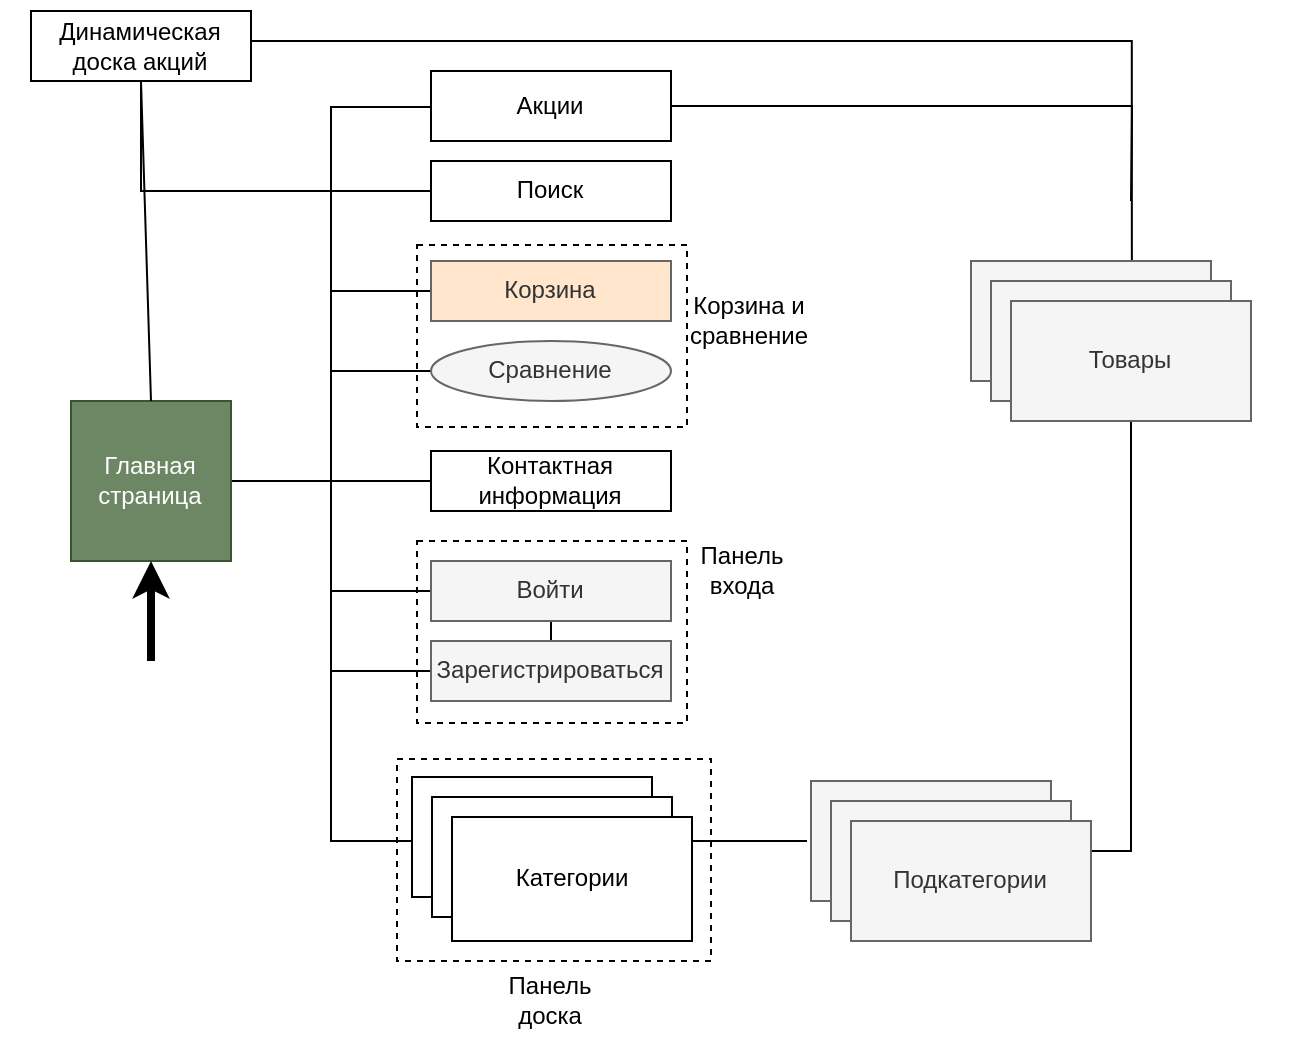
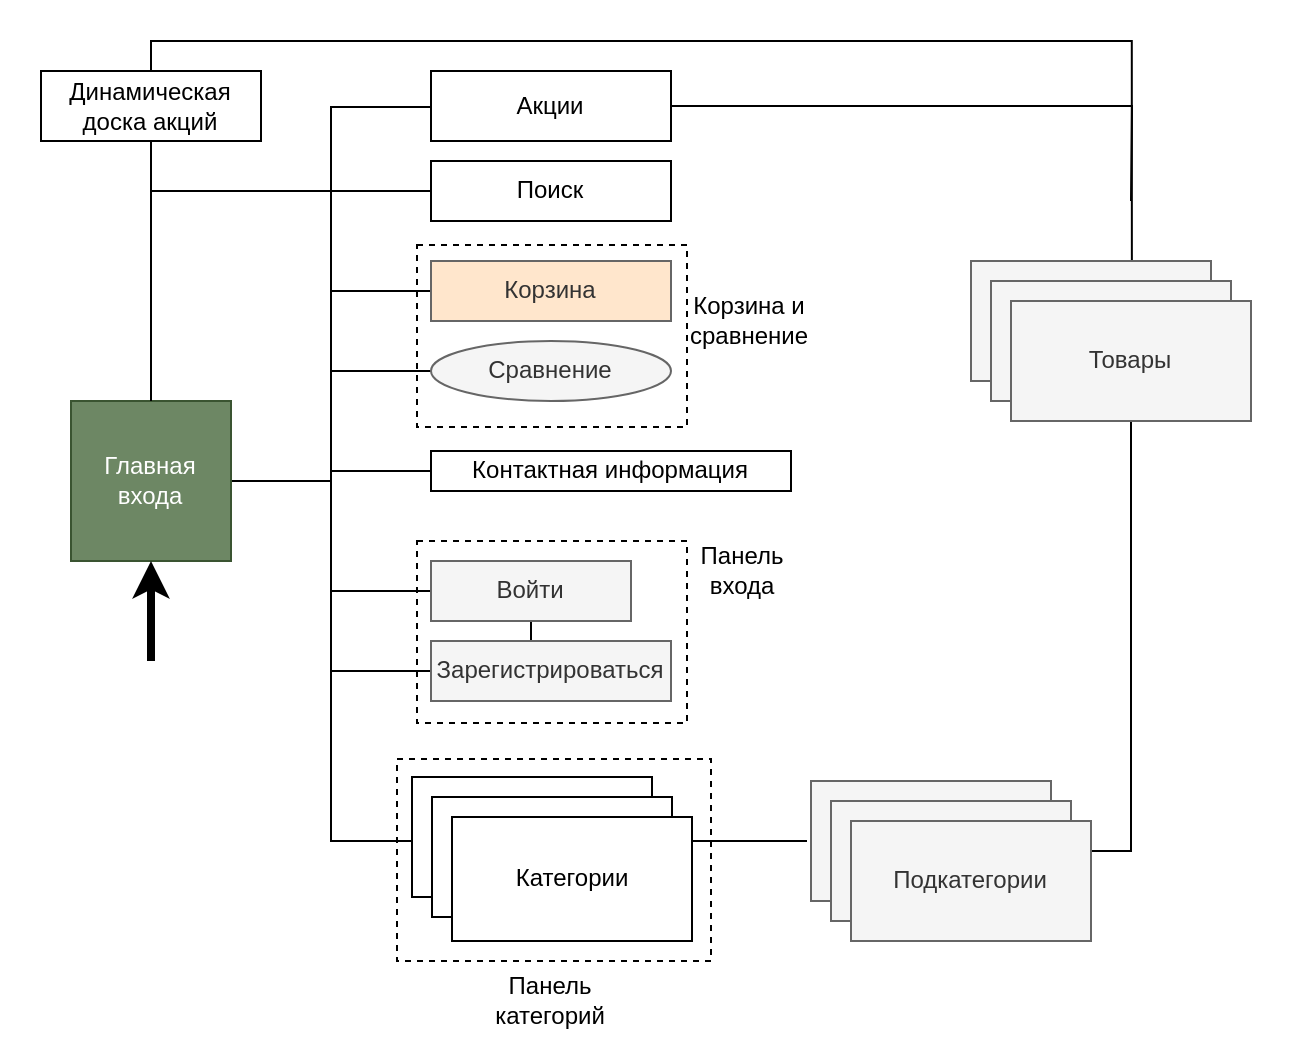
node "Динамическая доска акций": moved (141, 46) -> (151, 106)
node "Главная страница": label "Главная страница" -> "Главная входа"
node "Контактная информация": size 240x60 -> 360x40
node "Войти": size 240x60 -> 200x60
node "Панель доска": label "Панель доска" -> "Панель категорий"
